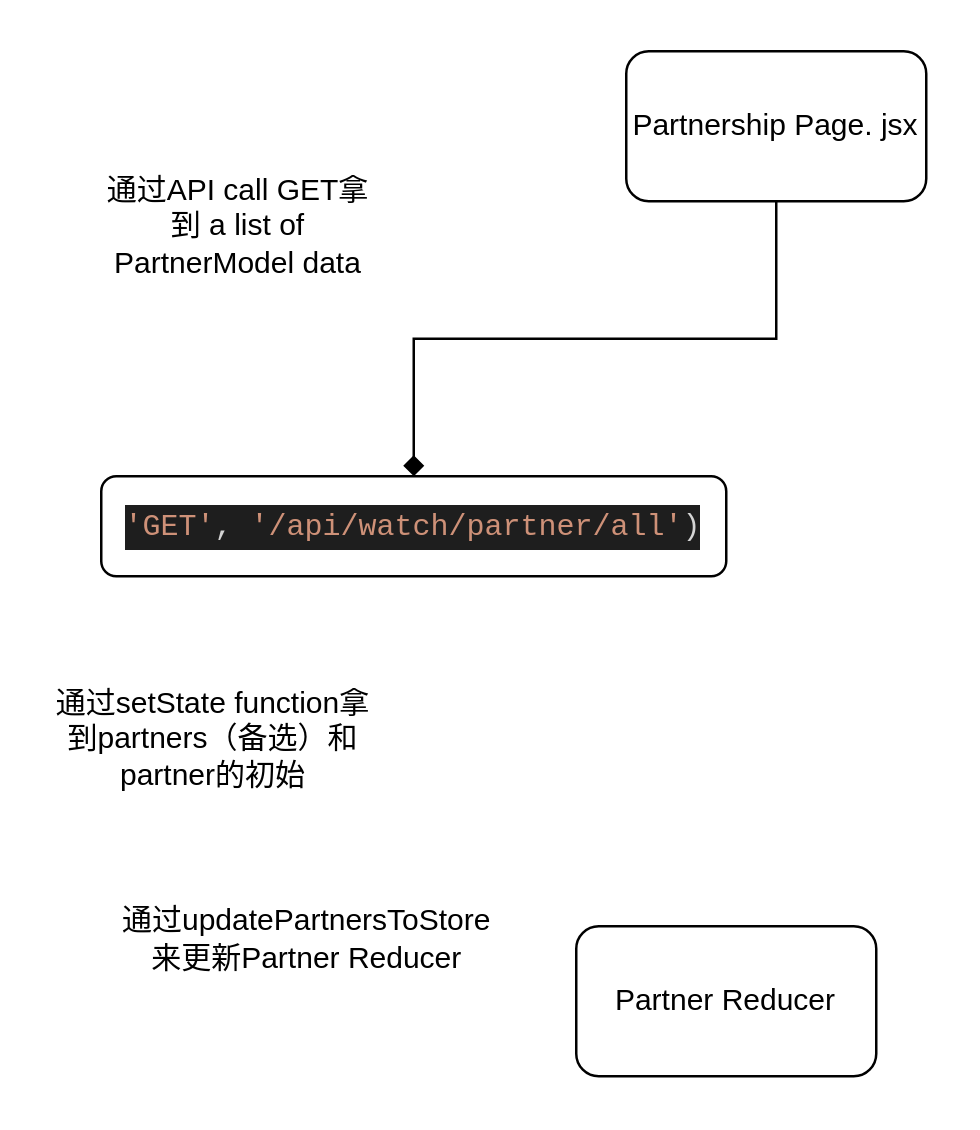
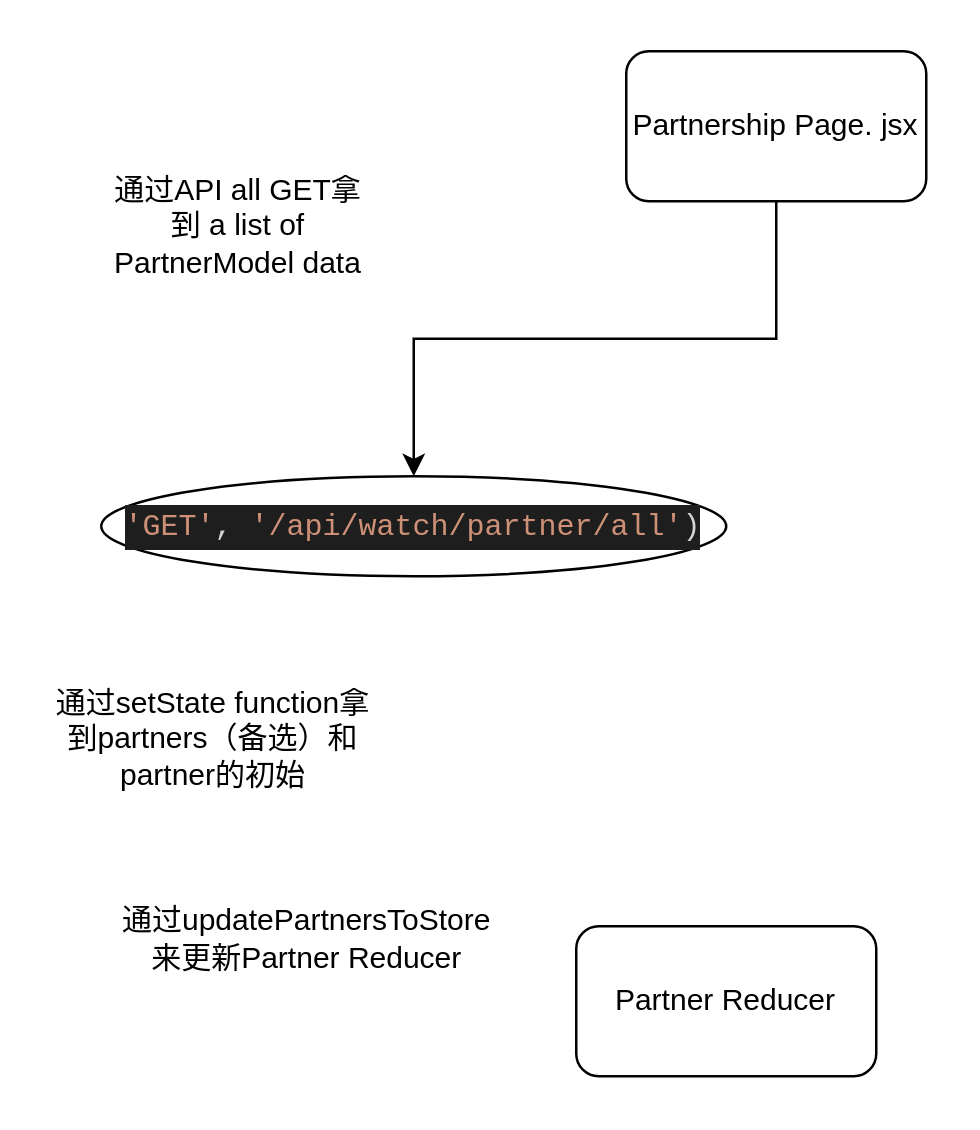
node "通过API call GET拿到 a list of PartnerModel data": label "通过API call GET拿到 a list of PartnerModel data" -> "通过API all GET拿到 a list of PartnerModel data"
edge "Partnership Page. jsx" -> "'GET', '/api/watch/partner/all')": arrowhead diamond -> classic
node "'GET', '/api/watch/partner/all')": shape rounded rectangle -> ellipse
